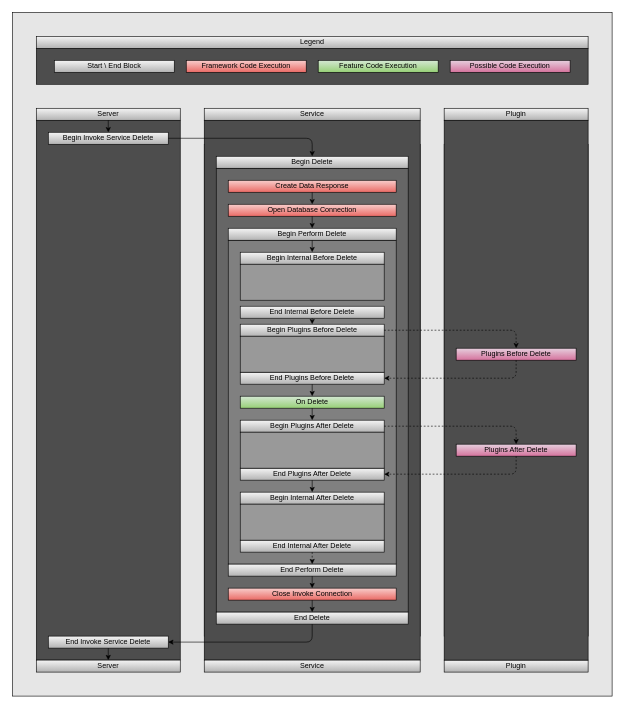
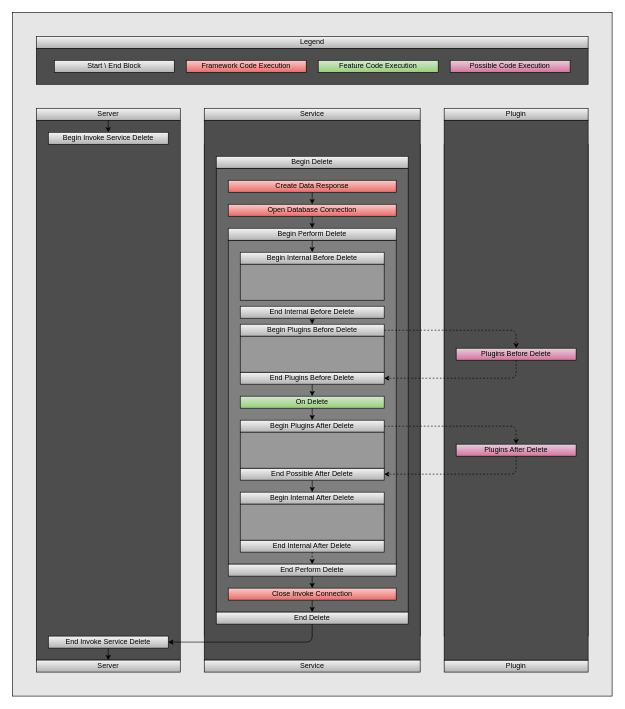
edge "Begin Invoke Service Delete" -> "Begin Delete": removed
node "End Plugins After Delete": label "End Plugins After Delete" -> "End Possible After Delete"
